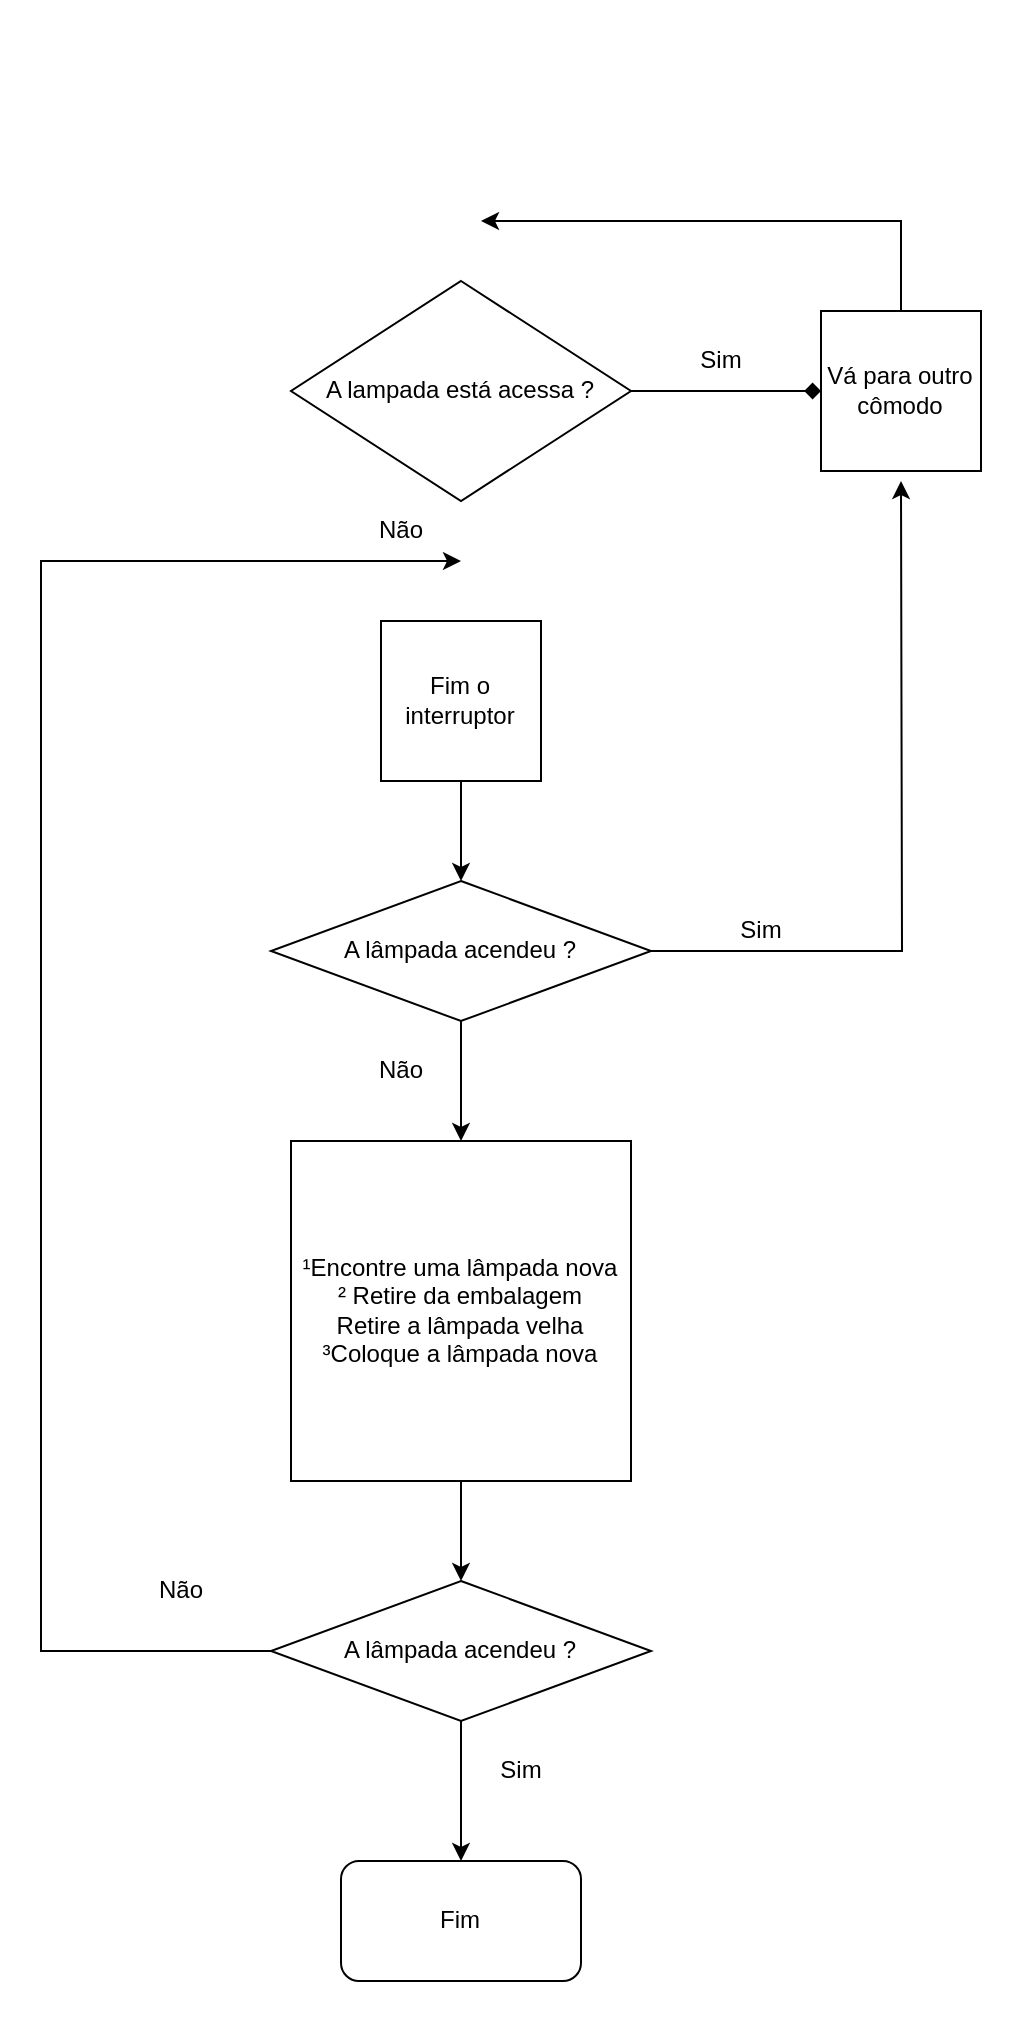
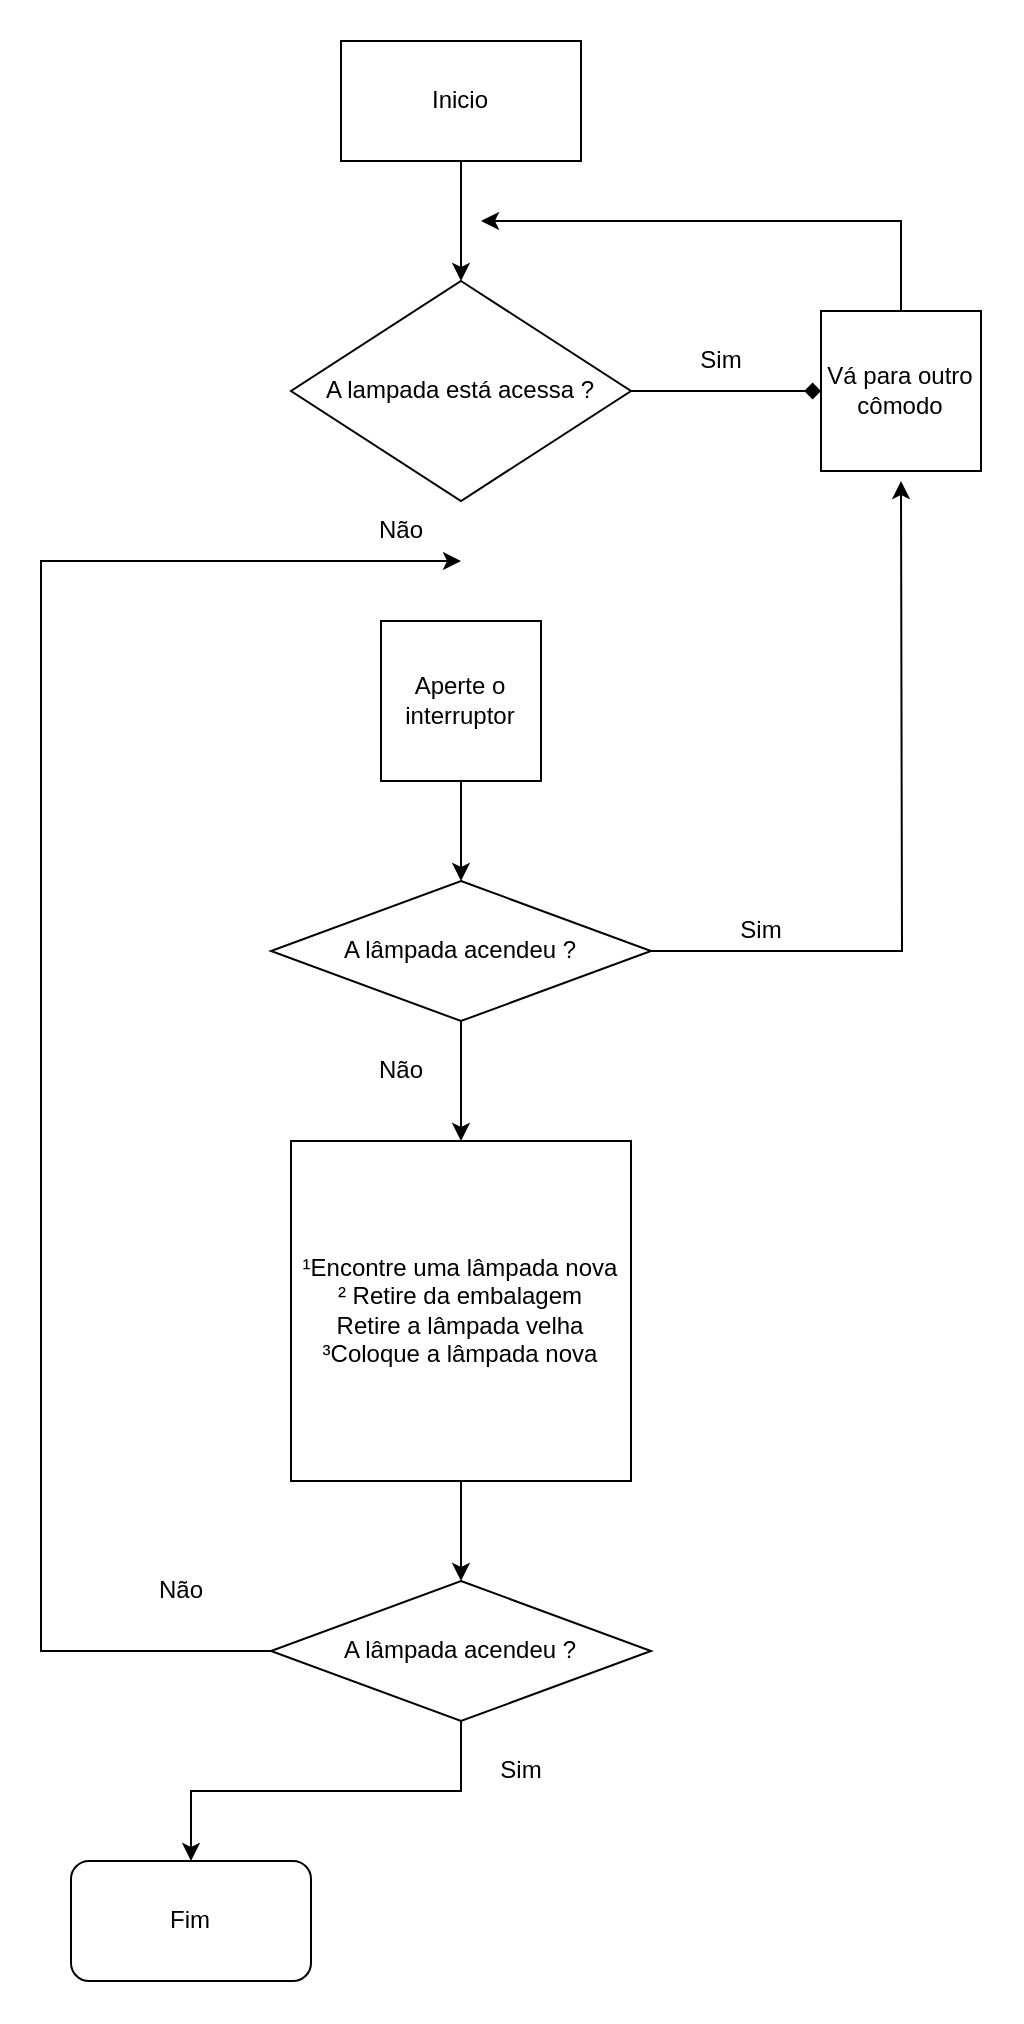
node "Inicio": added
edge "Inicio" -> "A lampada está acessa ?": added
node "Fim o interruptor": label "Fim o interruptor" -> "Aperte o interruptor"
node "Fim": moved (461, 1921) -> (191, 1921)
